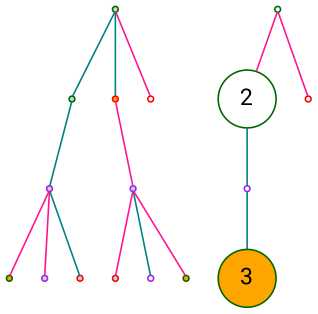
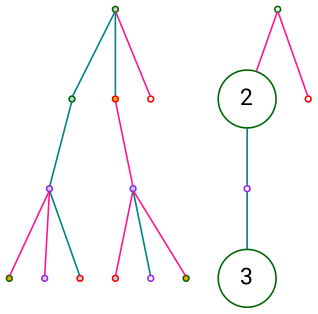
node "3": fillcolor orange -> white
